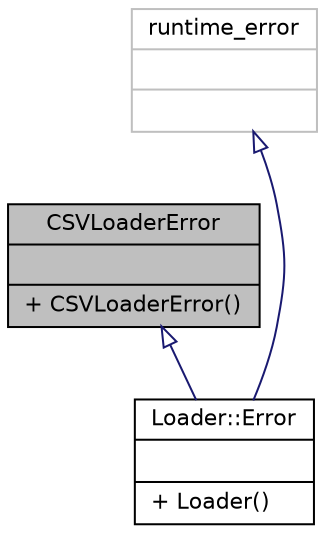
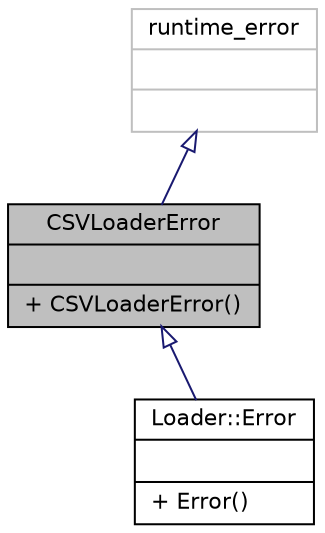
edge "Loader::Error" -> "runtime_error": now "CSVLoaderError" -> "runtime_error"
node "Loader::Error": text "+ Loader()" -> "+ Error()"
